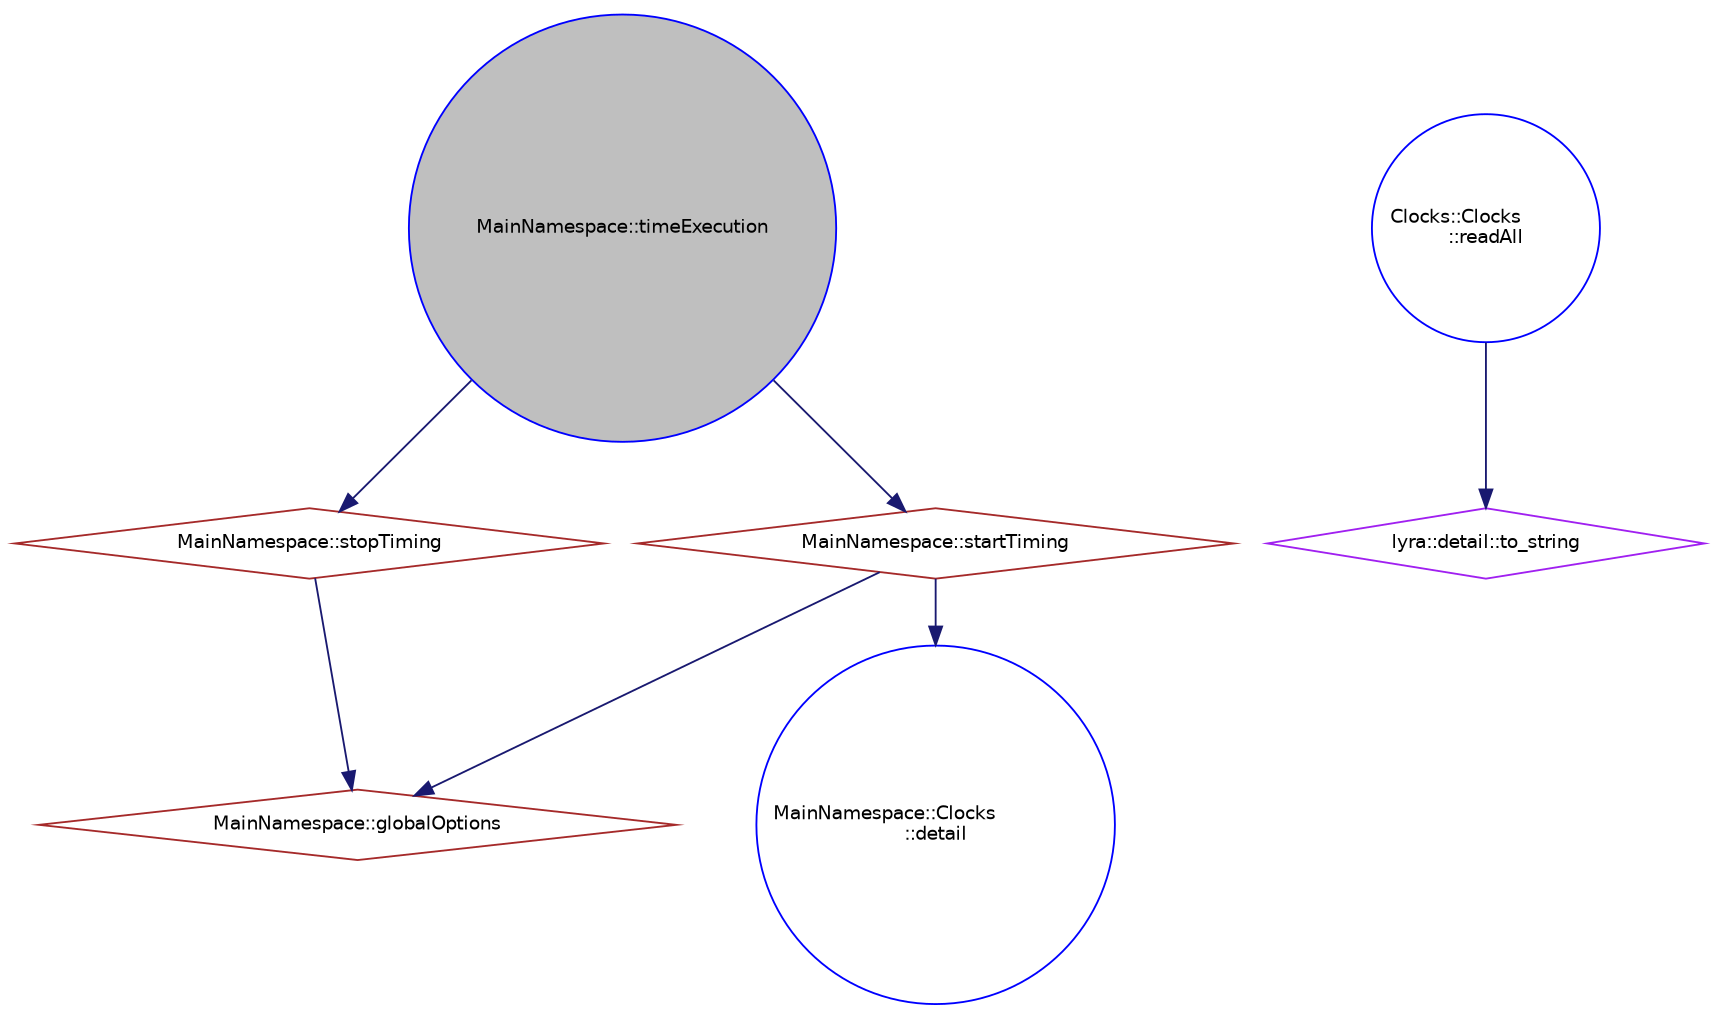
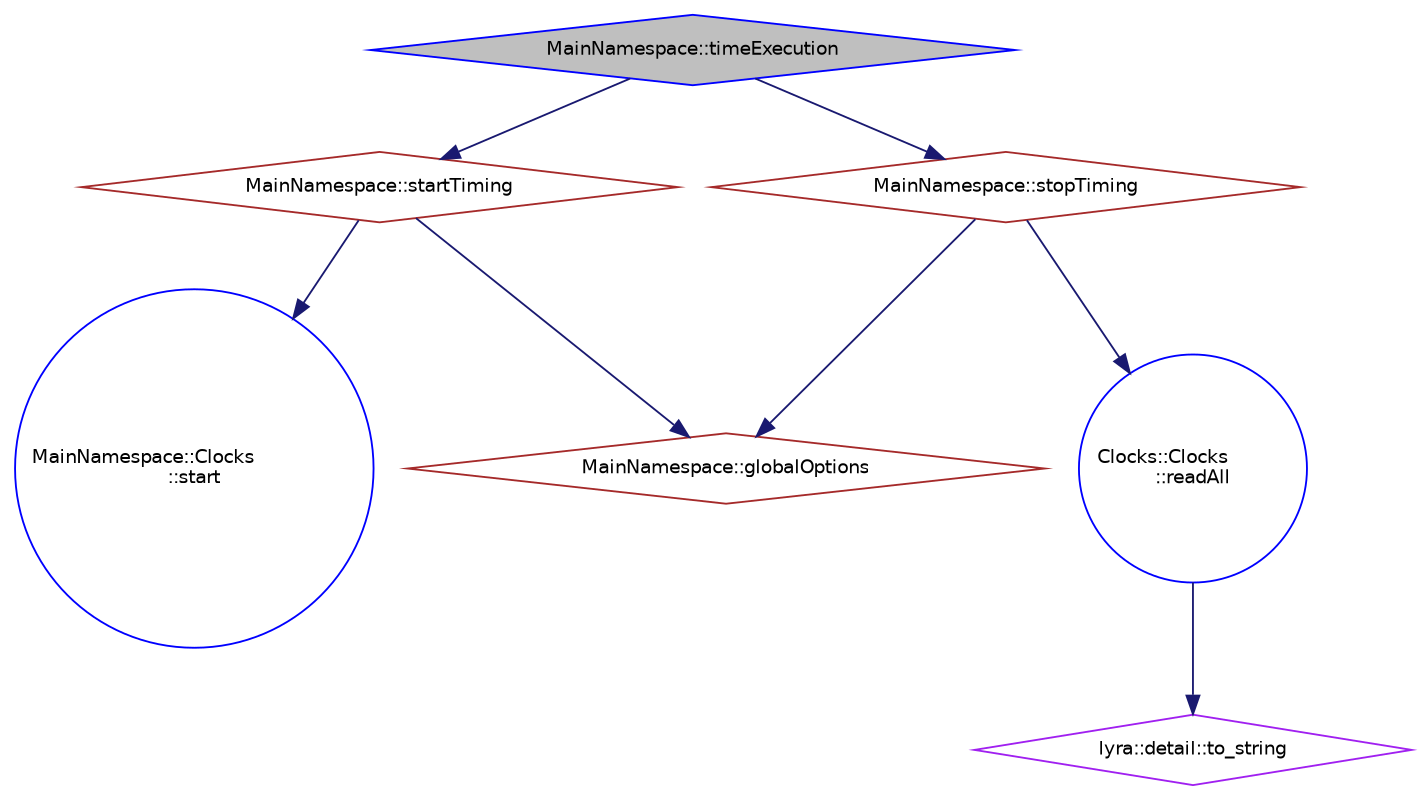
node "MainNamespace::timeExecution": shape circle -> diamond
edge "MainNamespace::stopTiming" -> "Clocks::Clocks ::readAll": added
node "MainNamespace::Clocks ::detail": label "MainNamespace::Clocks ::detail" -> "MainNamespace::Clocks ::start"
